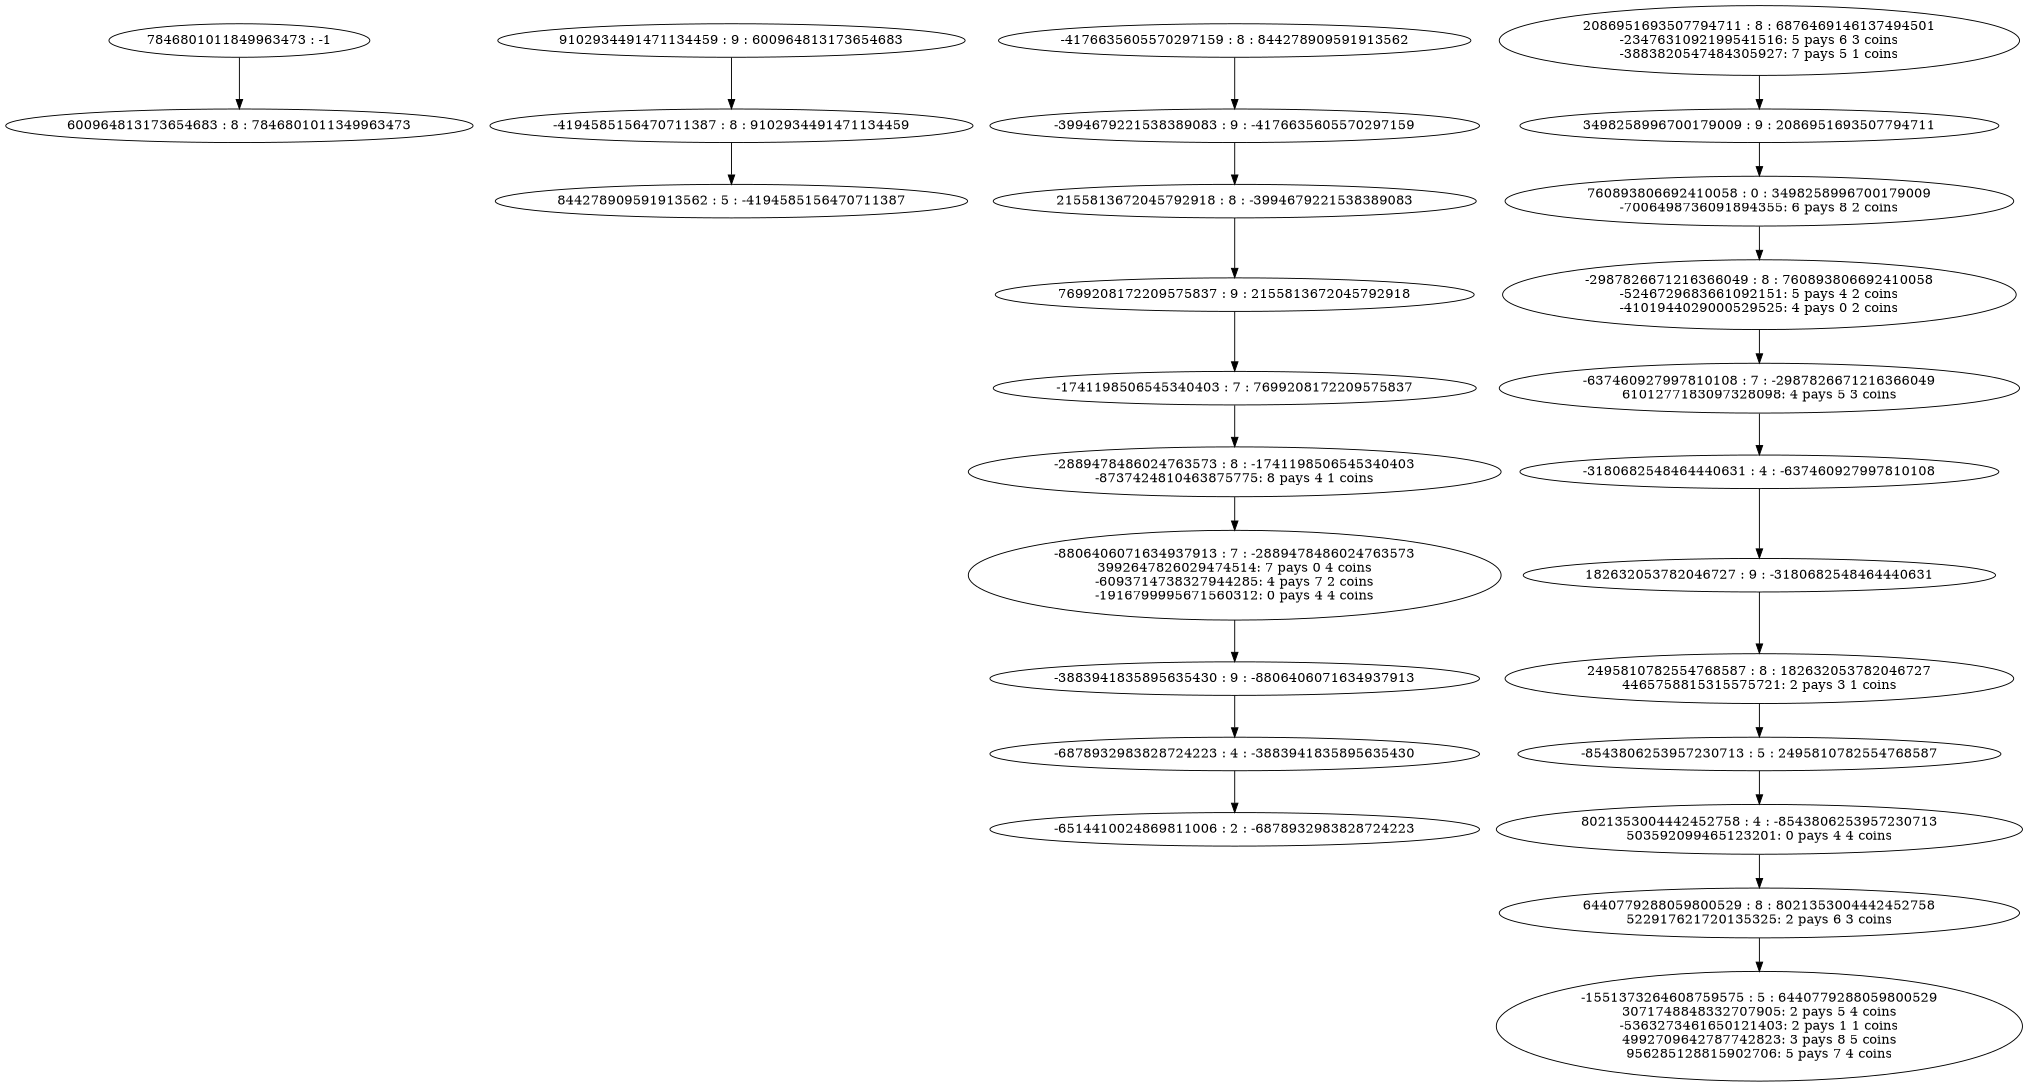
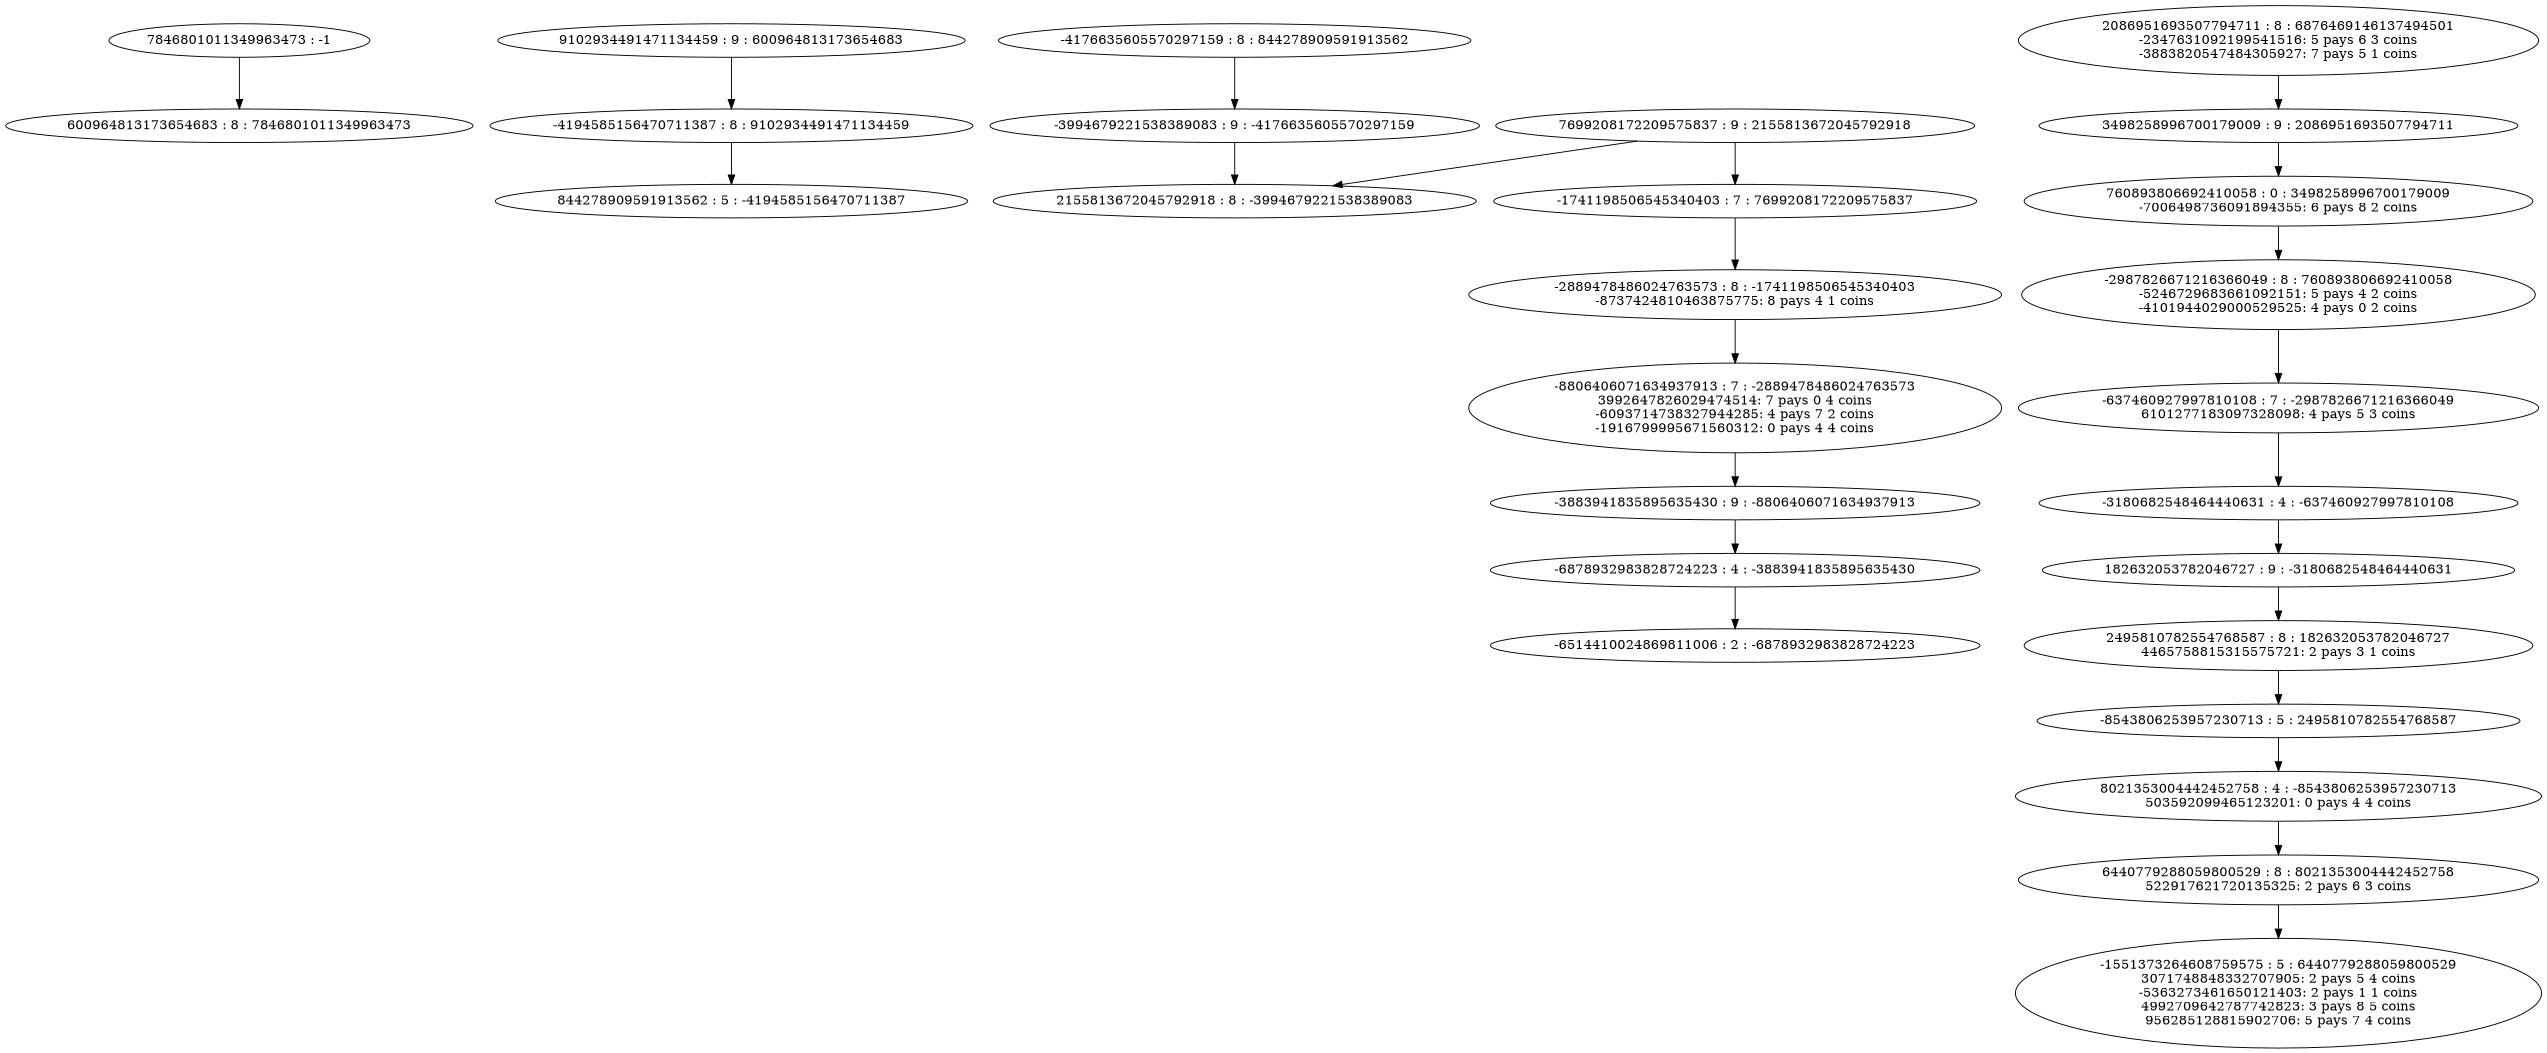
node "7846801011849963473 : -1": label "7846801011849963473 : -1" -> "7846801011349963473 : -1"
edge "2155813672045792918 : 8 : -3994679221538389083" -> "7699208172209575837 : 9 : 2155813672045792918": reversed
